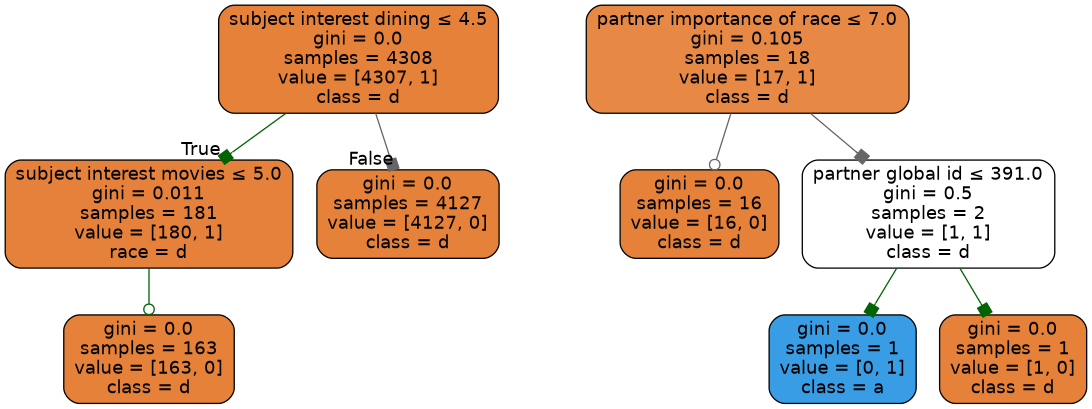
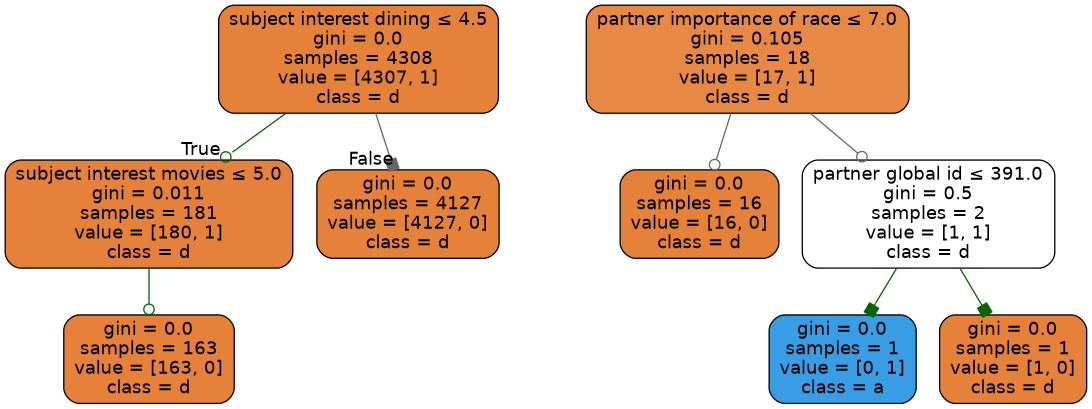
edge "subject interest dining ≤ 4.5" -> "subject interest movies ≤ 5.0": arrowhead box -> odot
edge "partner importance of race ≤ 7.0" -> "partner global id ≤ 391.0": arrowhead box -> odot
node "subject interest movies ≤ 5.0": text "race = d" -> "class = d"
